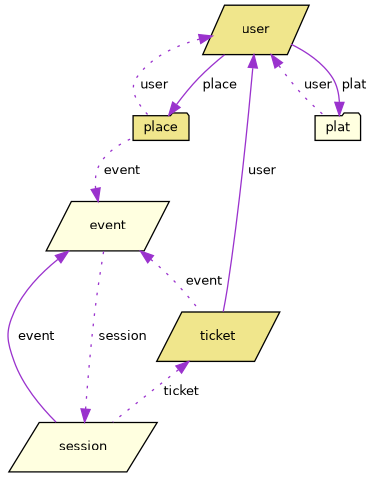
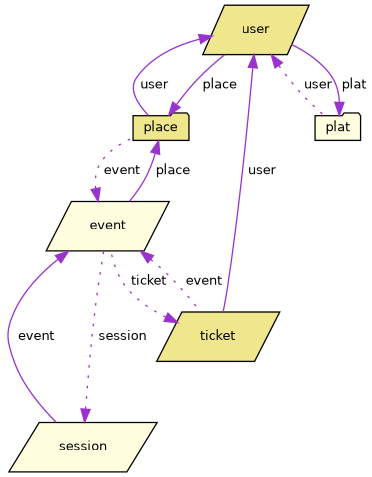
edge "place" -> "user": style dotted -> solid
edge "event" -> "place": added, label "place"
edge "session" -> "ticket": now "event" -> "ticket"
